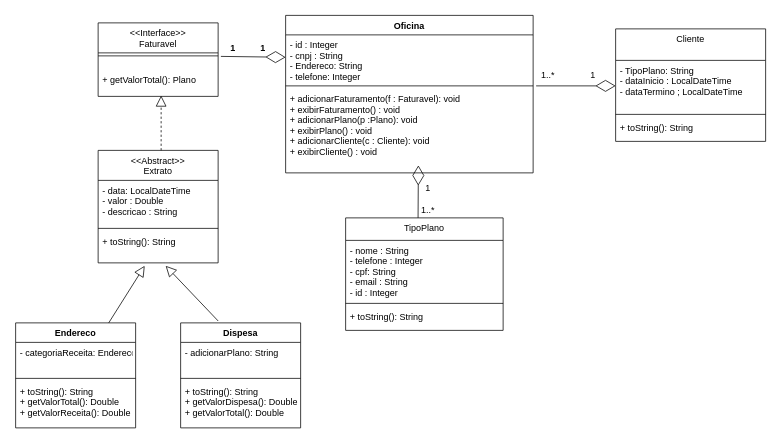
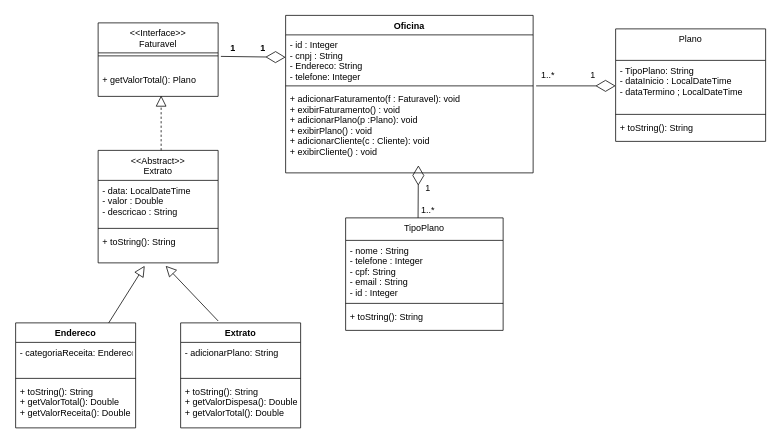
node "Cliente": label "Cliente" -> "Plano"
node "Dispesa": label "Dispesa" -> "Extrato"
